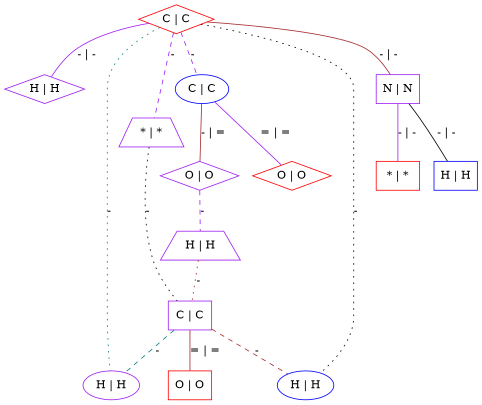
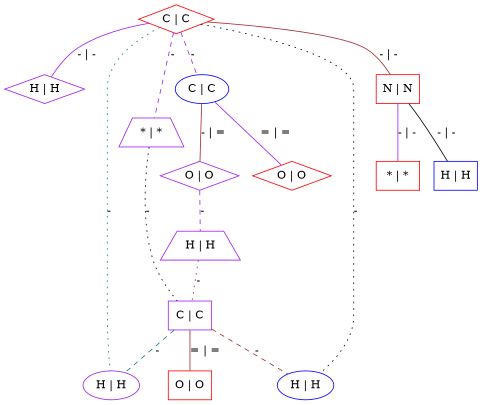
node "N | N": color purple -> red
